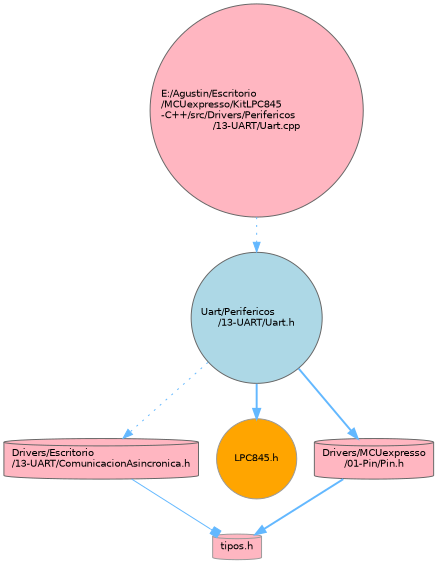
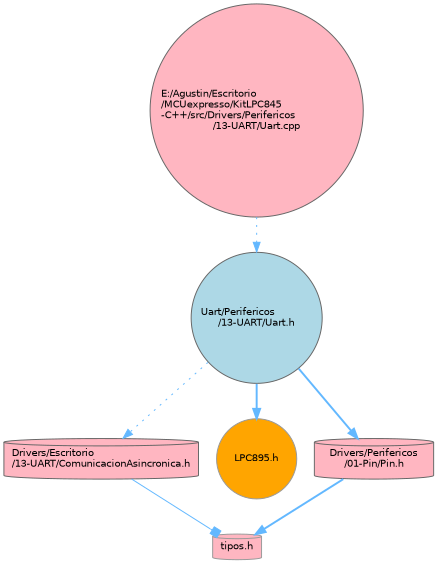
node "LPC845.h": label "LPC845.h" -> "LPC895.h"
node "Drivers/MCUexpresso /01-Pin/Pin.h": label "Drivers/MCUexpresso /01-Pin/Pin.h" -> "Drivers/Perifericos /01-Pin/Pin.h"
